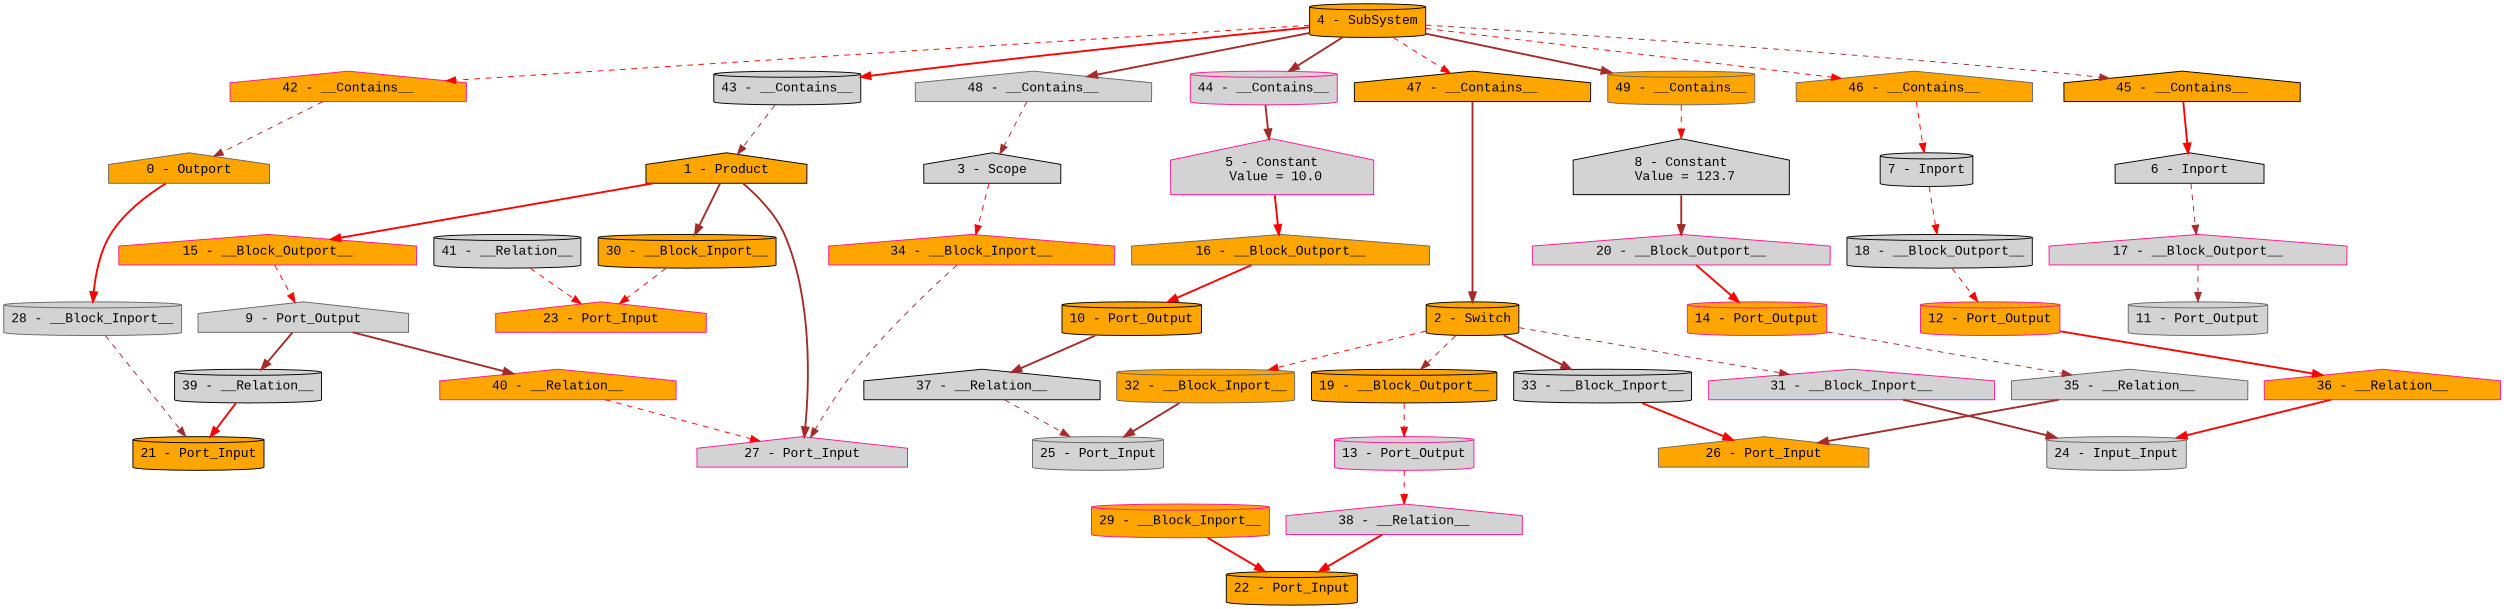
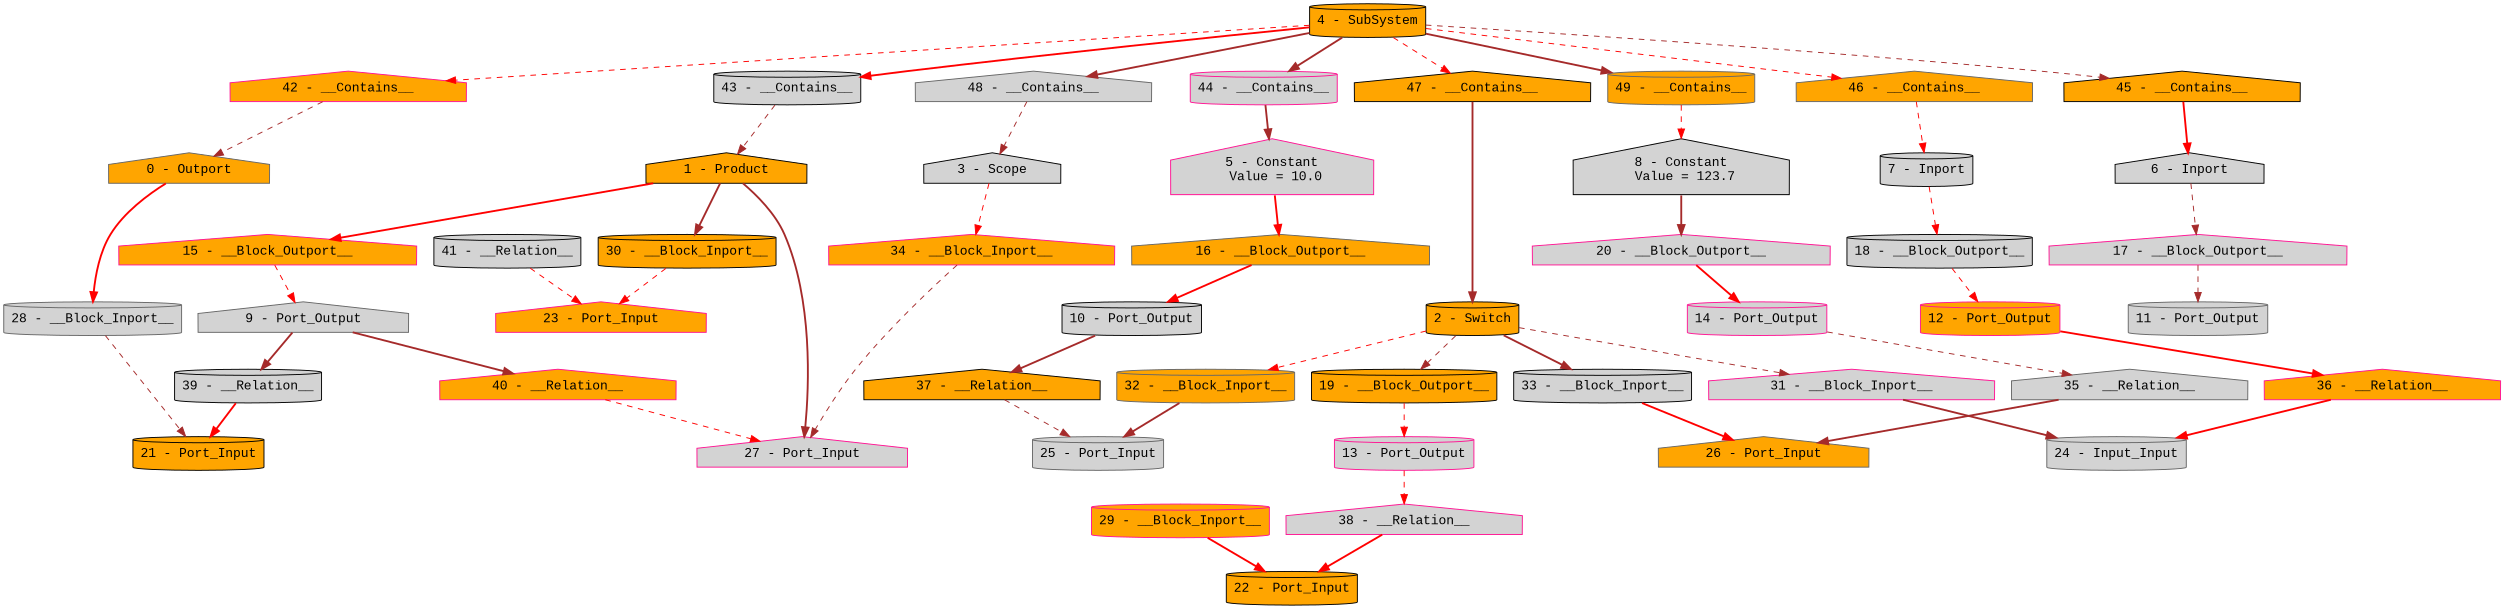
node "10 - Port_Output": fillcolor orange -> lightgrey
node "14 - Port_Output": fillcolor orange -> lightgrey
node "37 - __Relation__": fillcolor lightgrey -> orange
